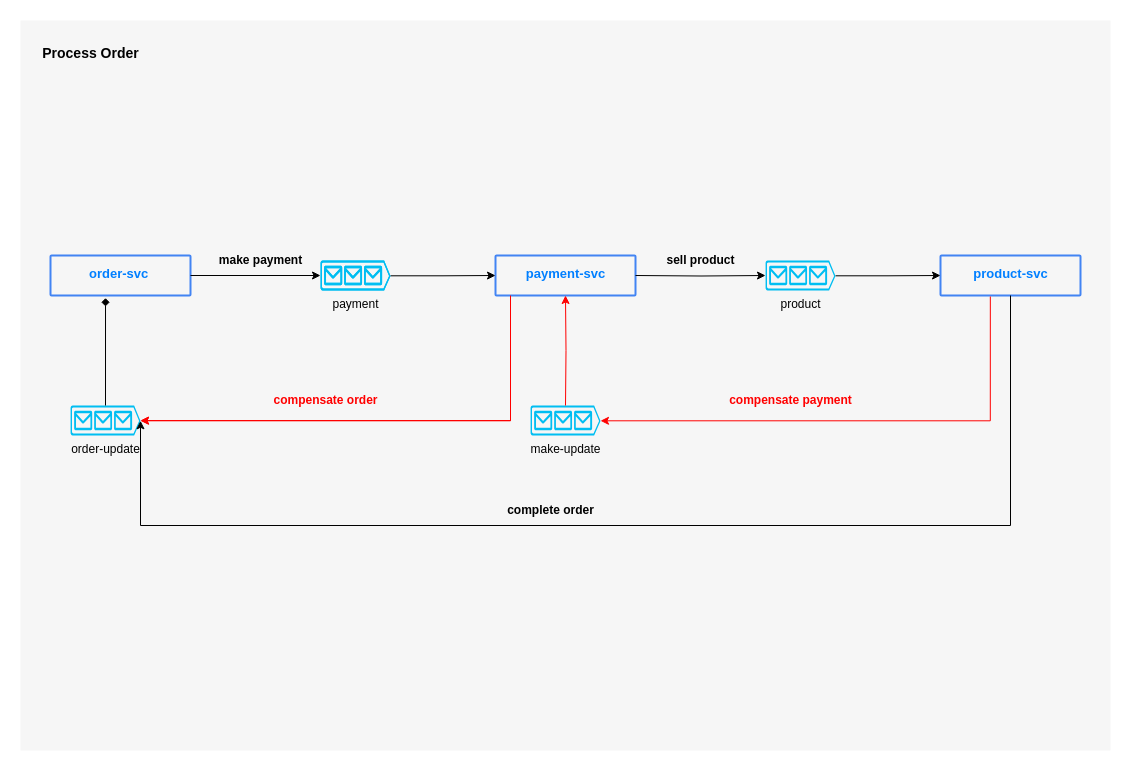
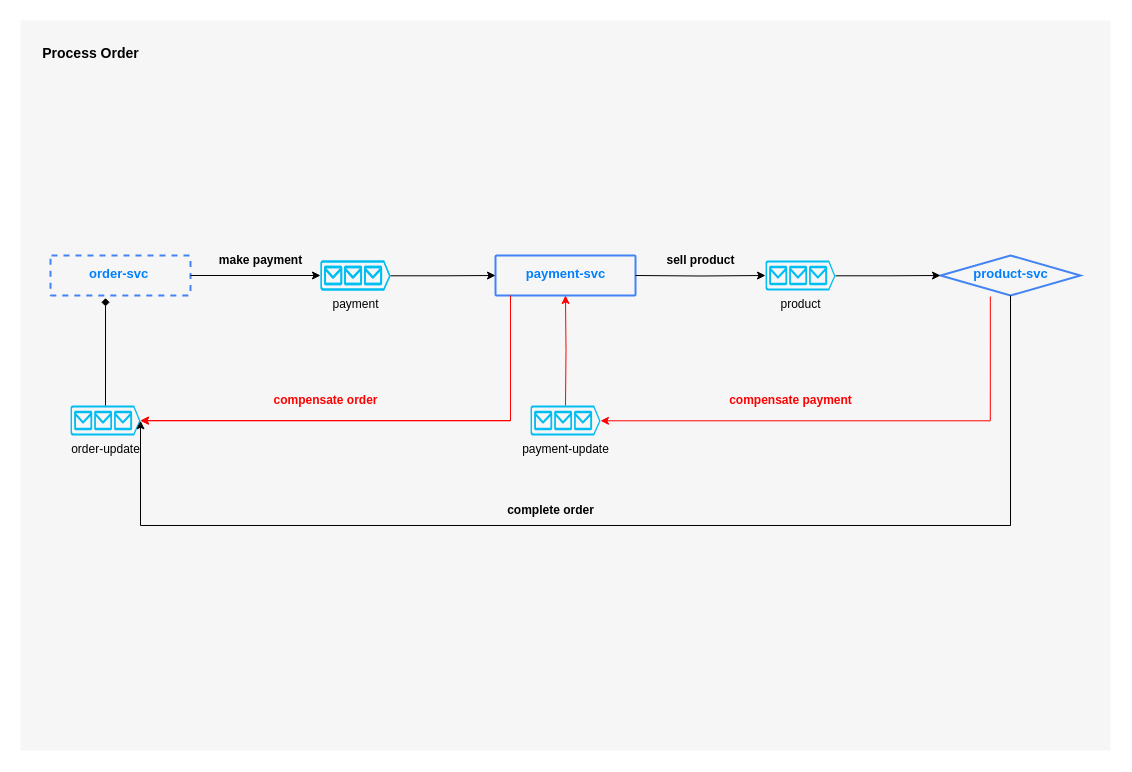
node "order-svc": style solid -> dashed
node "product-svc": shape rounded rectangle -> diamond
node "make-update": label "make-update" -> "payment-update"
